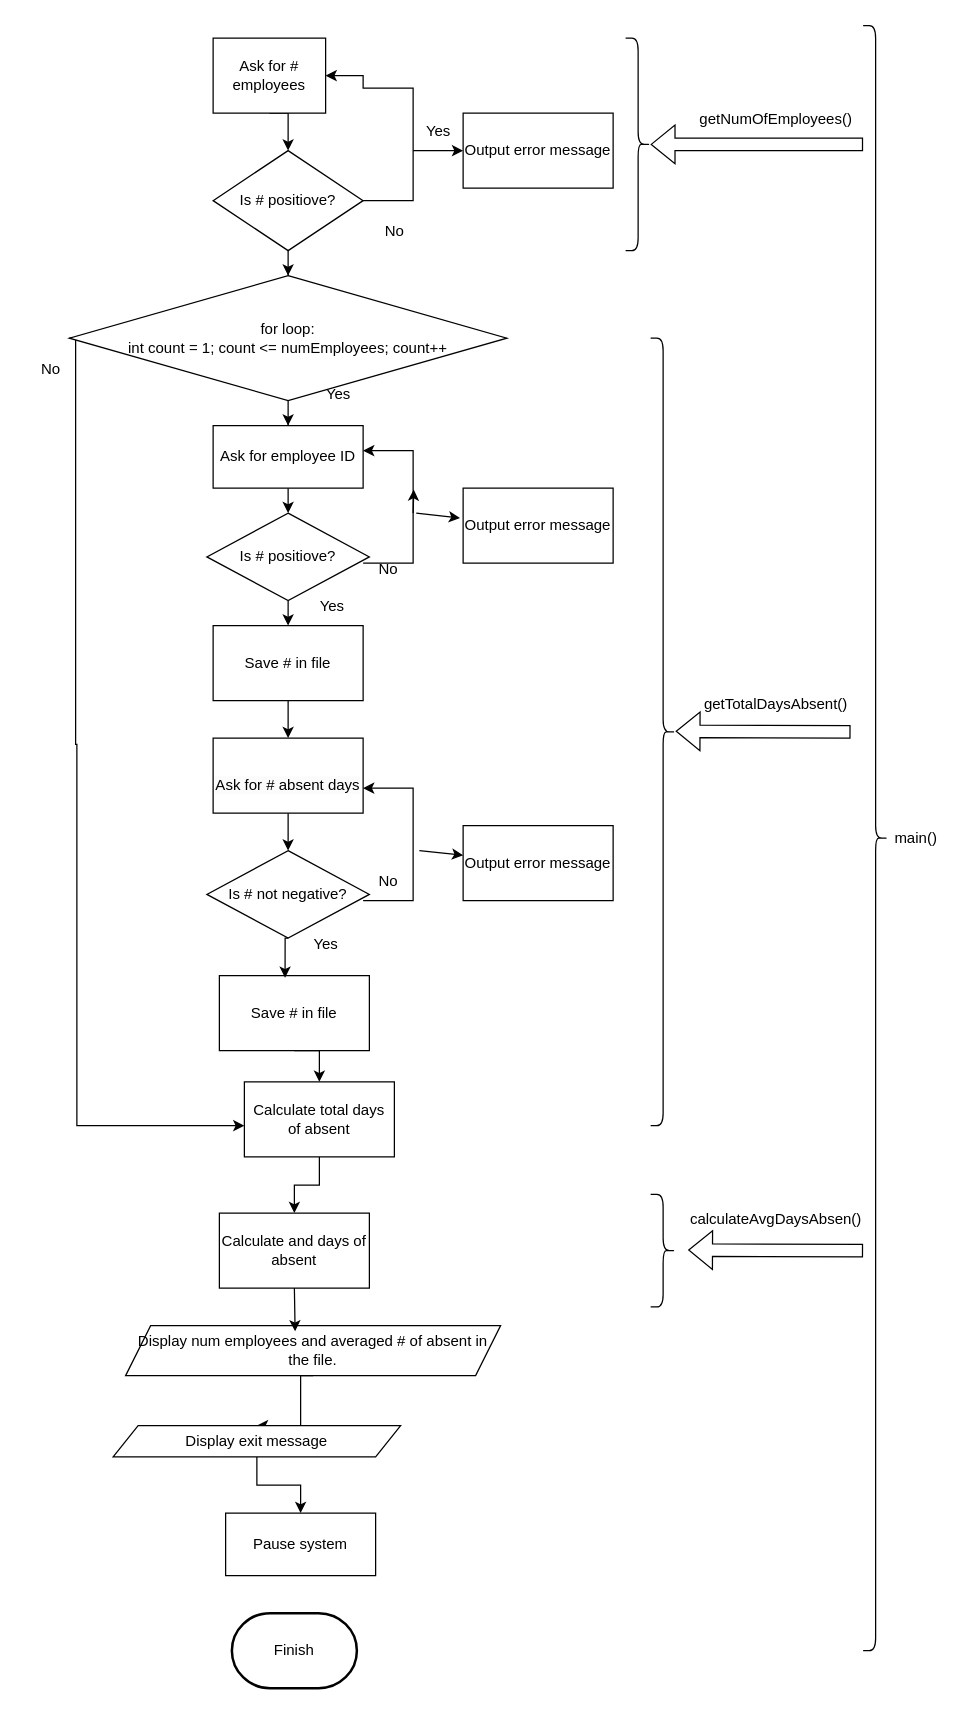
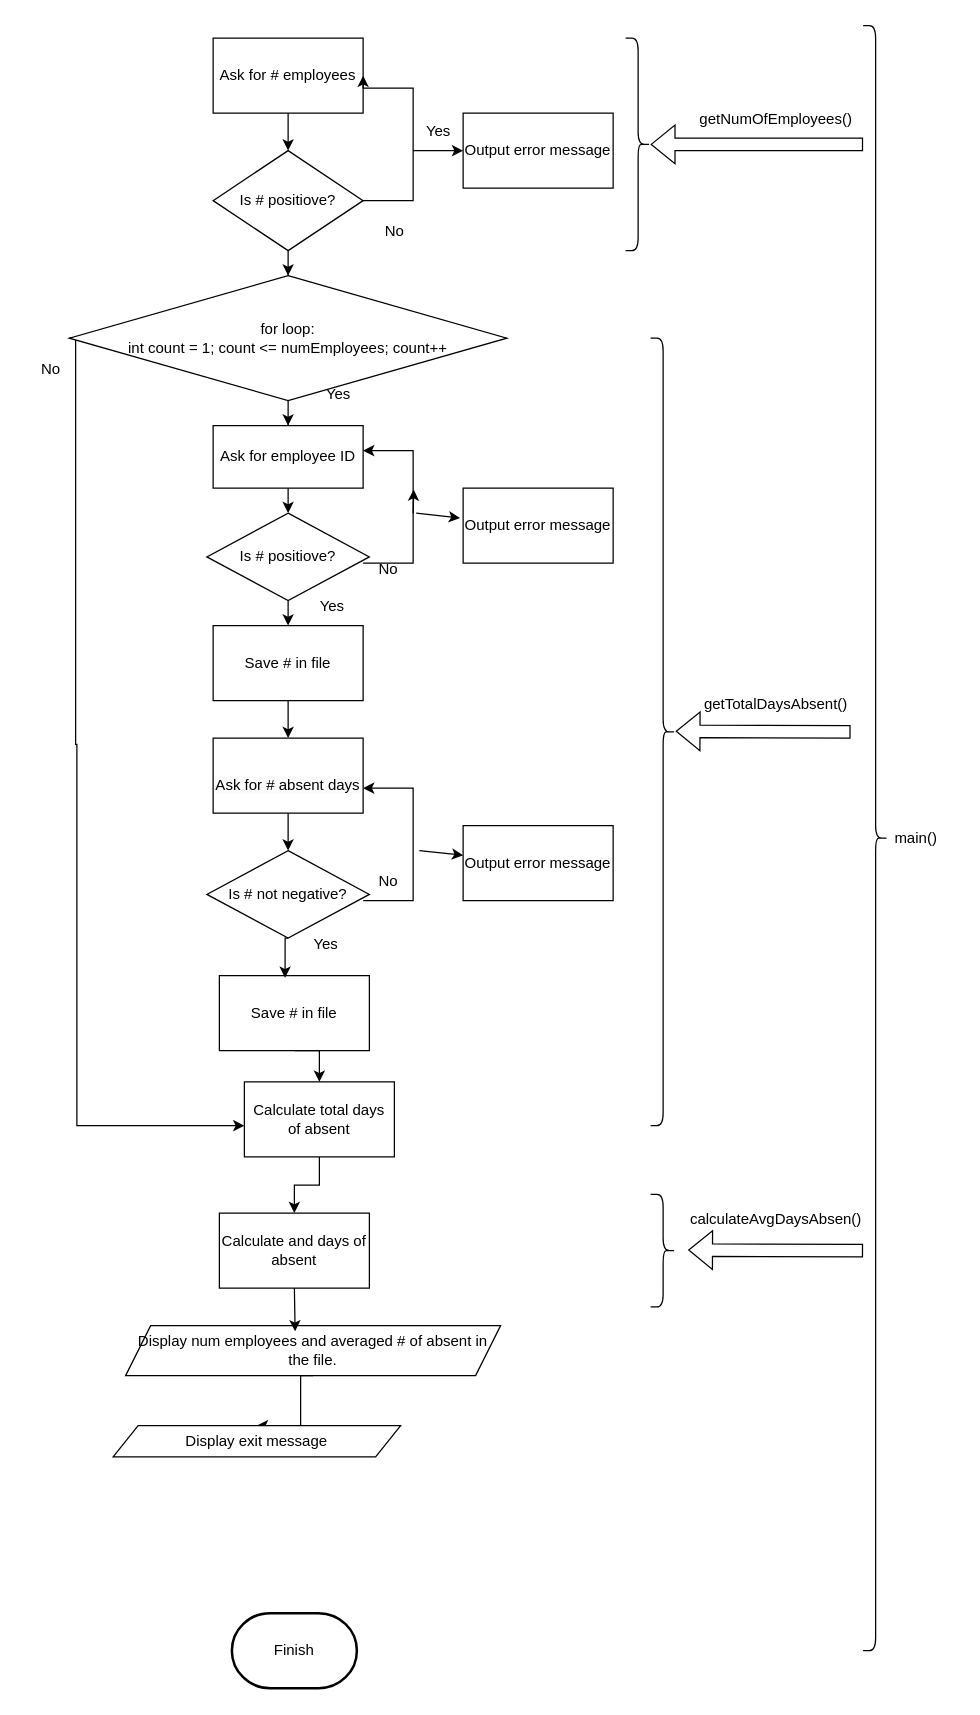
node "Ask for # employees": size 113x75 -> 150x75
edge "Display exit message" -> "Pause system": removed
node "Pause system": removed
